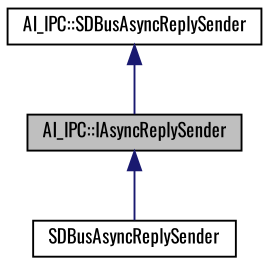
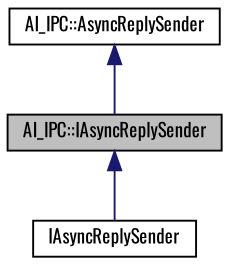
node "AI_IPC::SDBusAsyncReplySender": label "AI_IPC::SDBusAsyncReplySender" -> "AI_IPC::AsyncReplySender"
node "SDBusAsyncReplySender": label "SDBusAsyncReplySender" -> "IAsyncReplySender"
